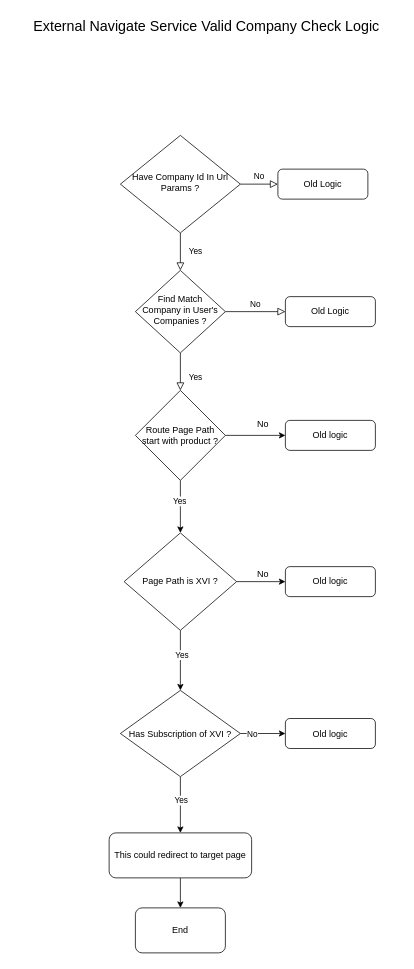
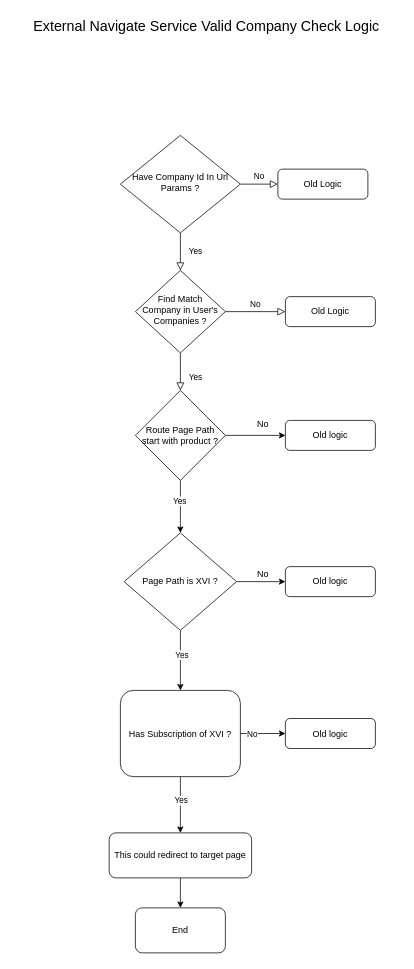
node "Has Subscription of XVI ?": shape diamond -> rounded rectangle
